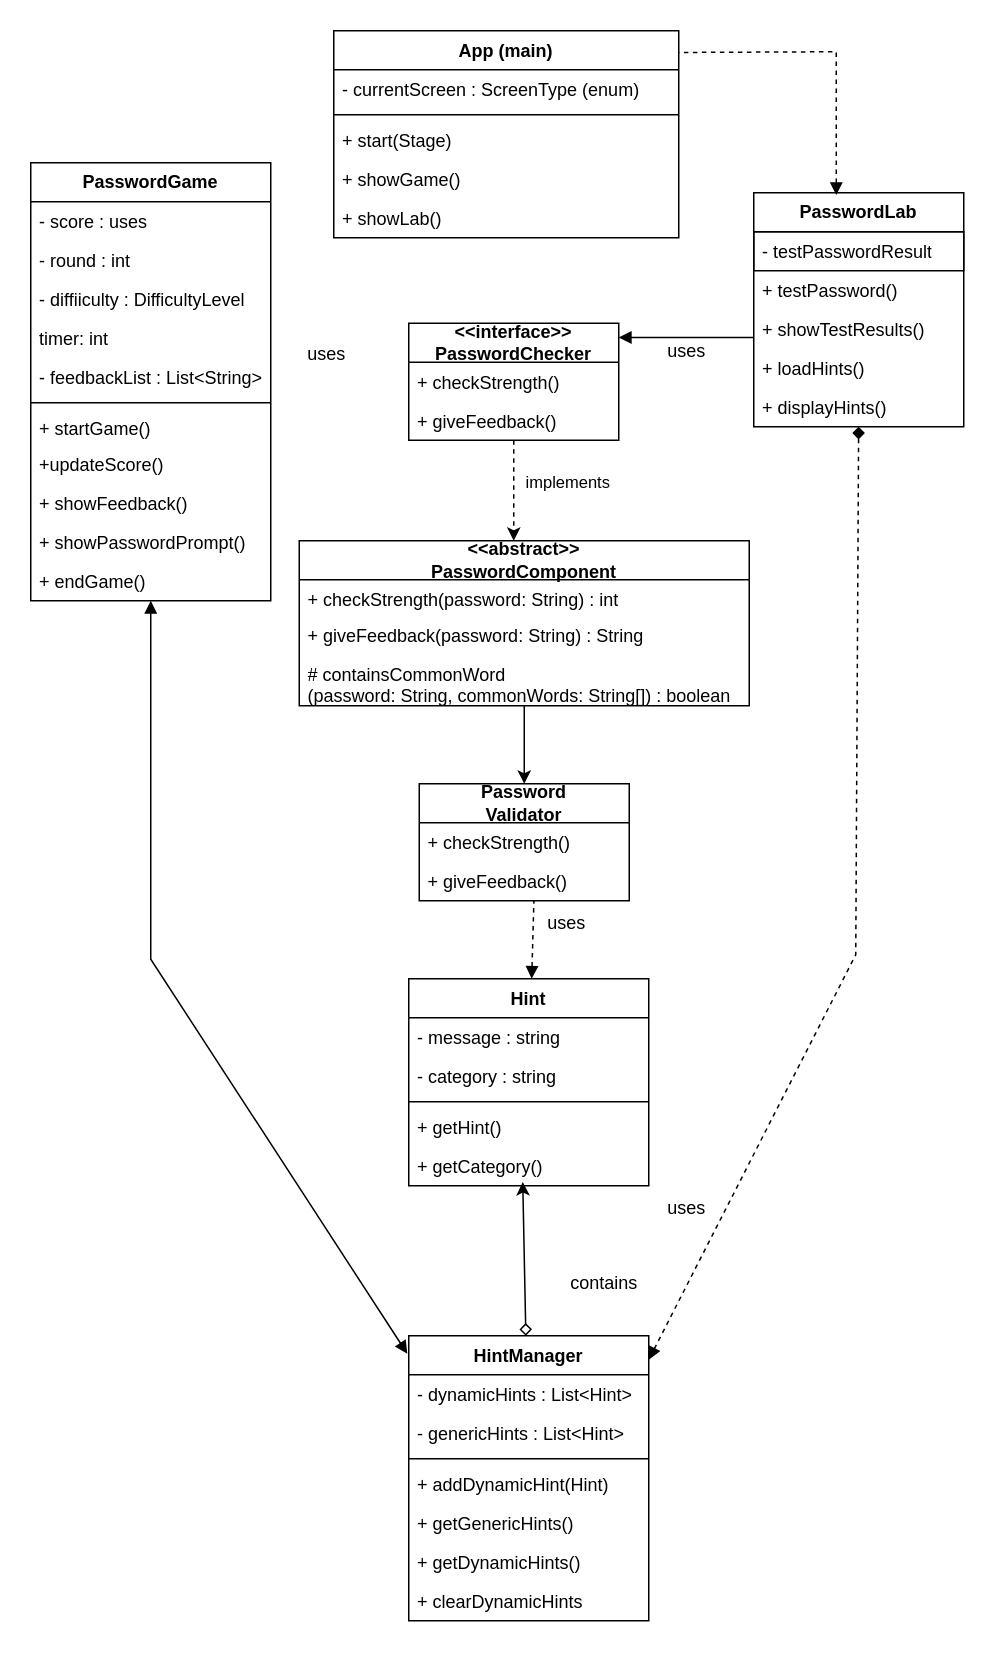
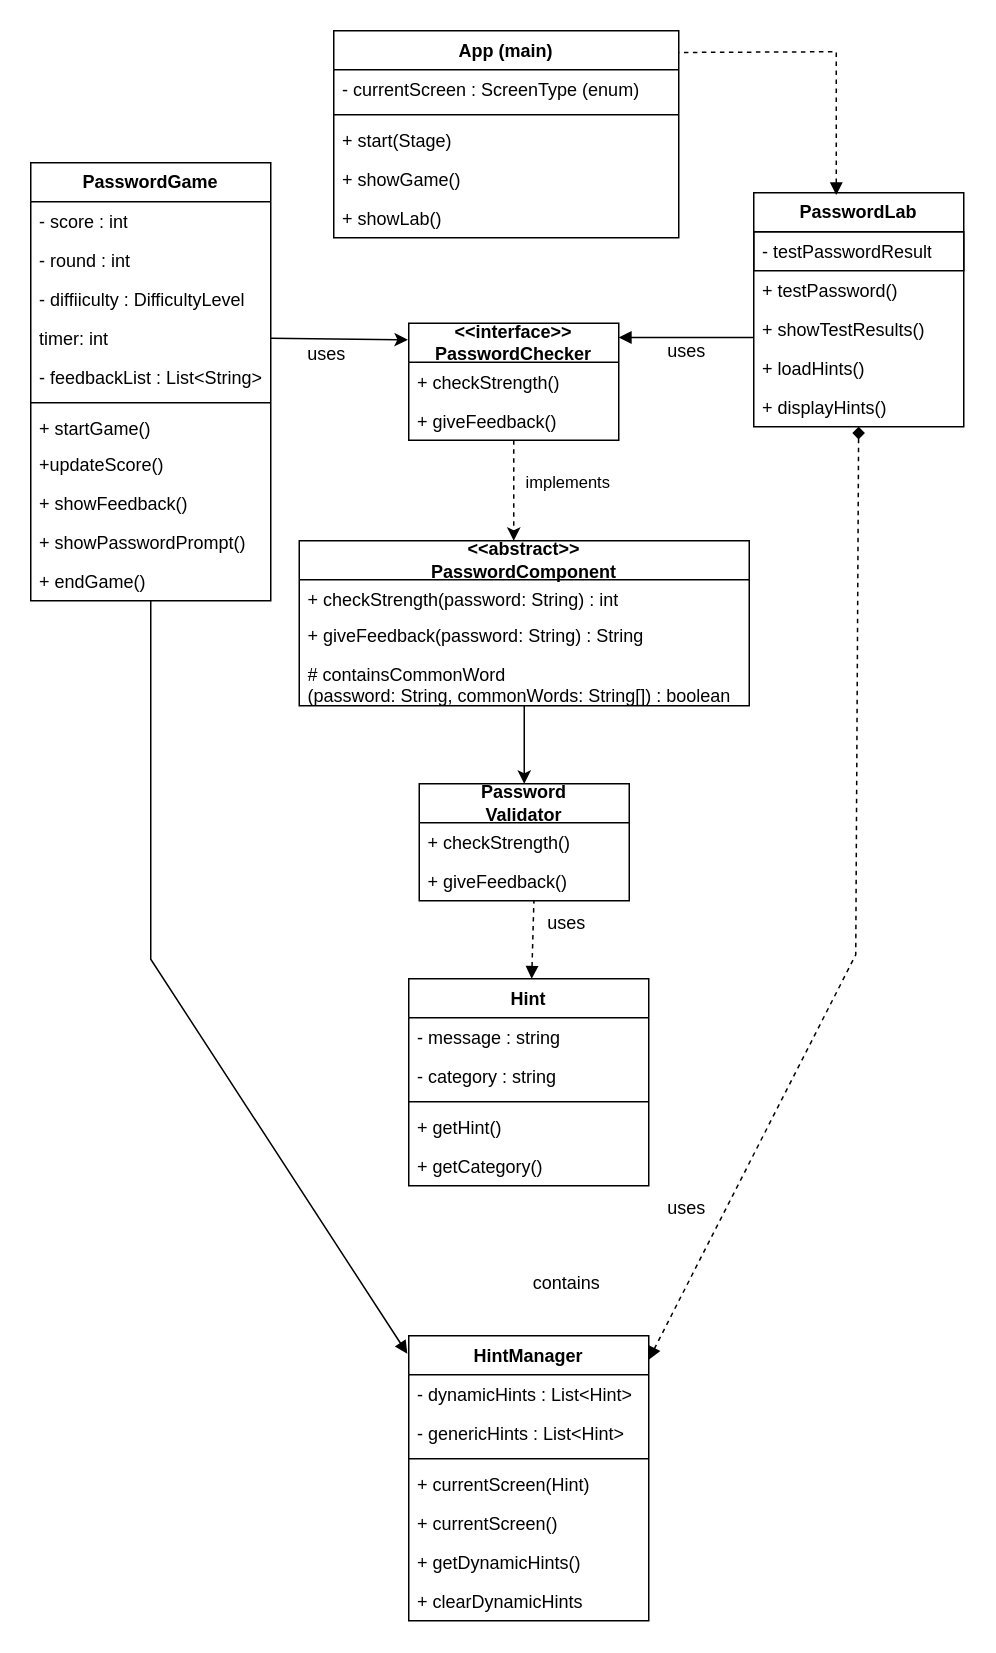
node "- score : uses": label "- score : uses" -> "- score : int"
edge "timer: int" -> "<<interface>> PasswordChecker": added
edge "+ endGame()" -- "HintManager": arrowhead block -> none
edge "+ getCategory()" -- "HintManager": removed
node "contains": moved (604, 1283) -> (566, 1283)
node "+ addDynamicHint(Hint)": label "+ addDynamicHint(Hint)" -> "+ currentScreen(Hint)"
node "+ getGenericHints()": label "+ getGenericHints()" -> "+ currentScreen()"
